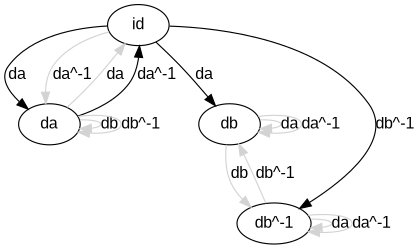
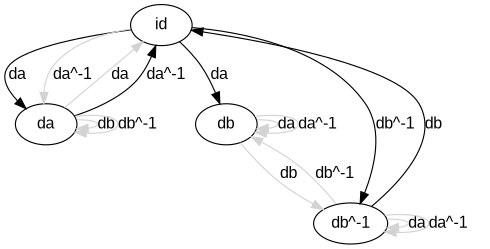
edge "db^-1" -> "id": added, label "db"
